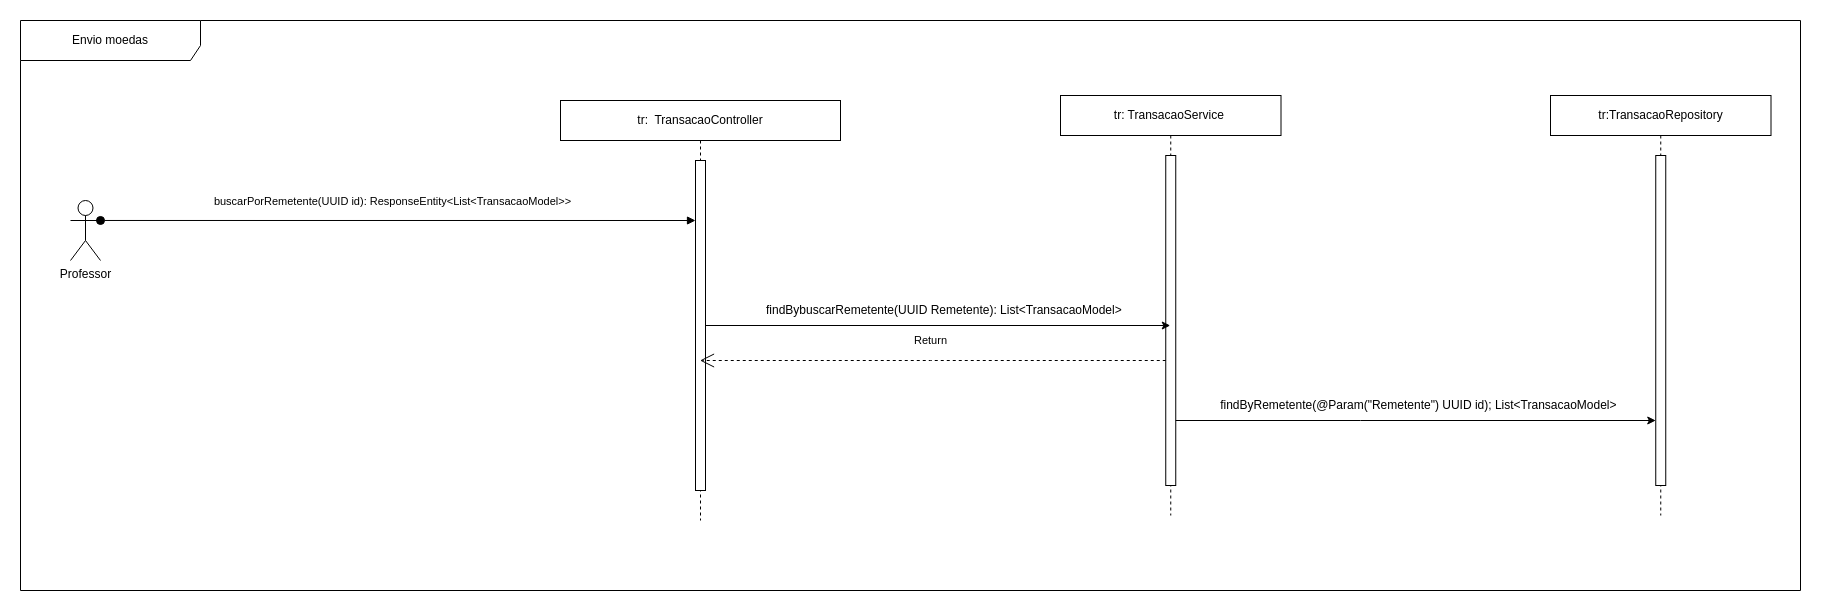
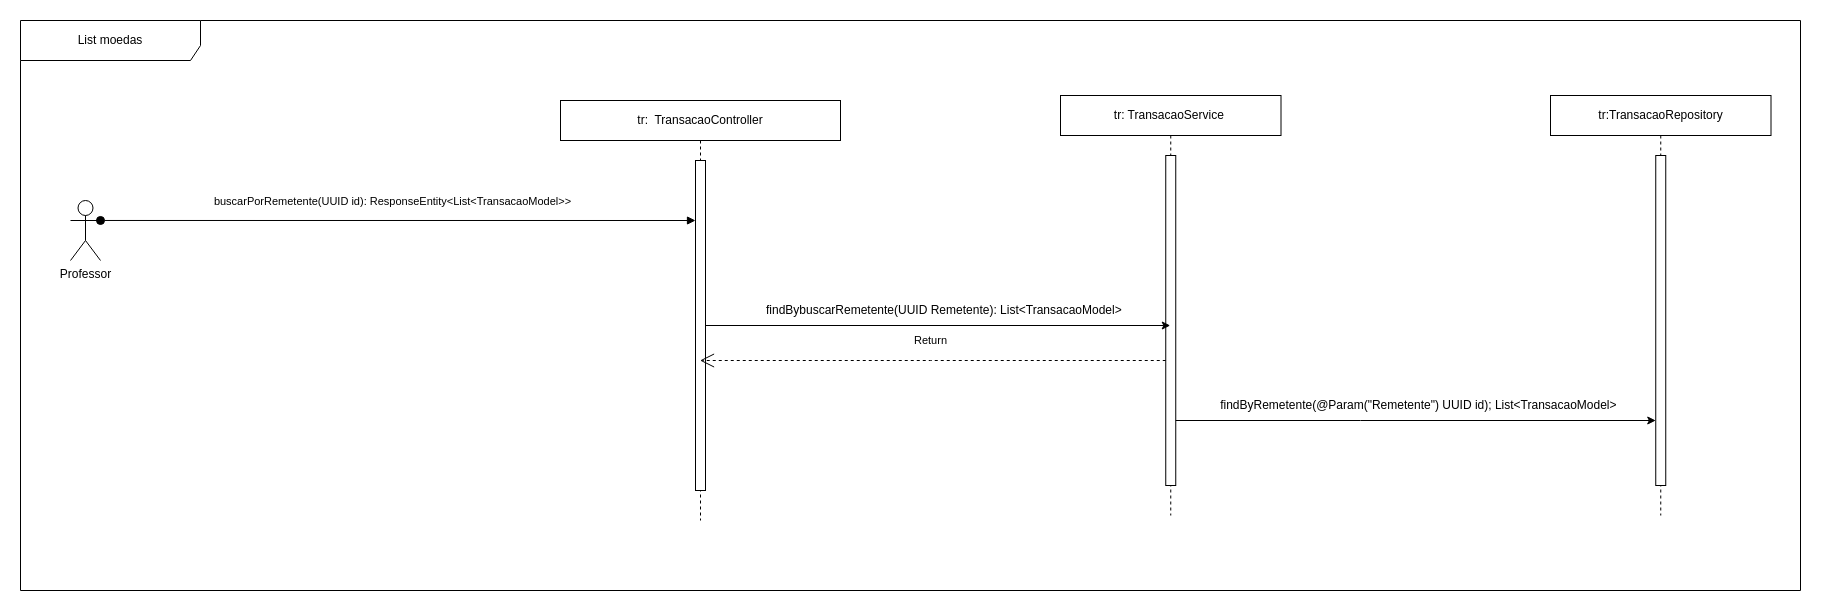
node "Envio moedas": label "Envio moedas" -> "List moedas"
